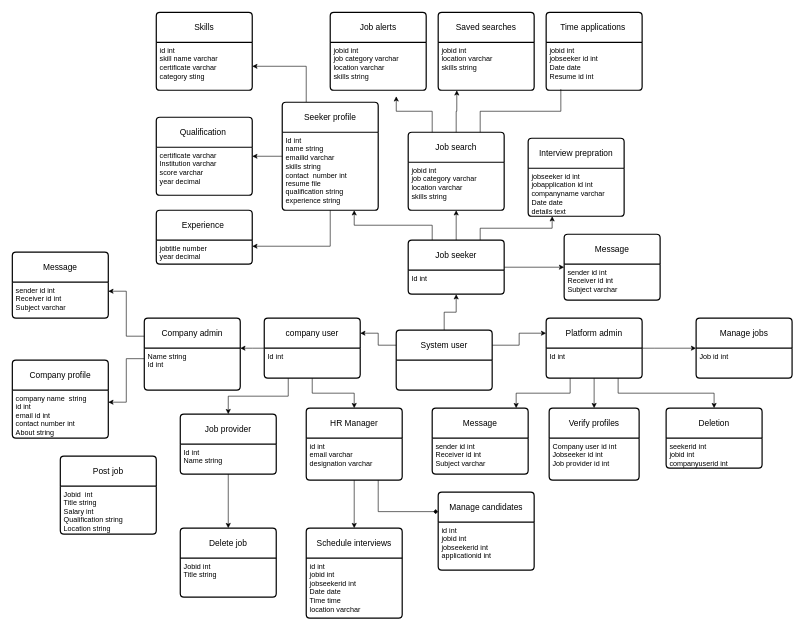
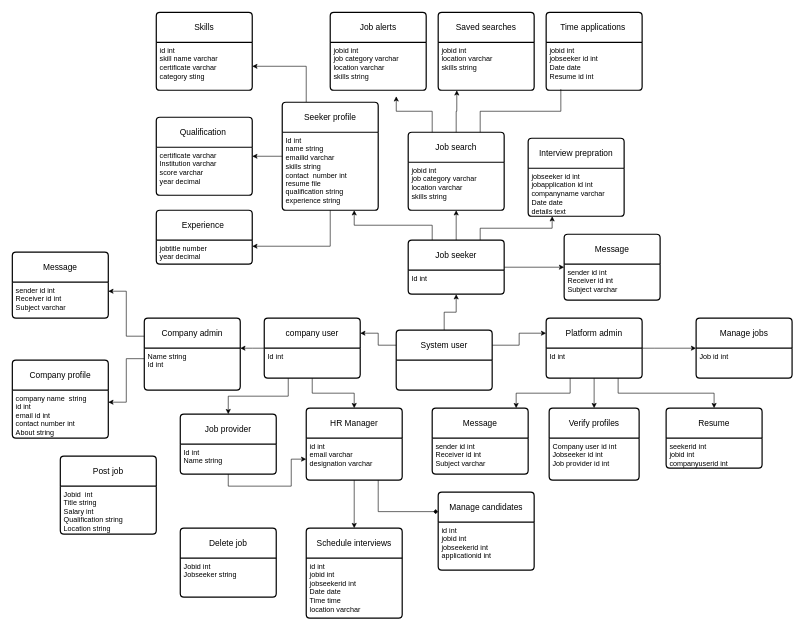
node "Deletion": label "Deletion" -> "Resume"
edge "Id int Name string" -> "Delete job": now "Id int Name string" -> "id int email varchar designation varchar"
node "Jobid int Title string": label "Jobid int Title string" -> "Jobid int Jobseeker string"
